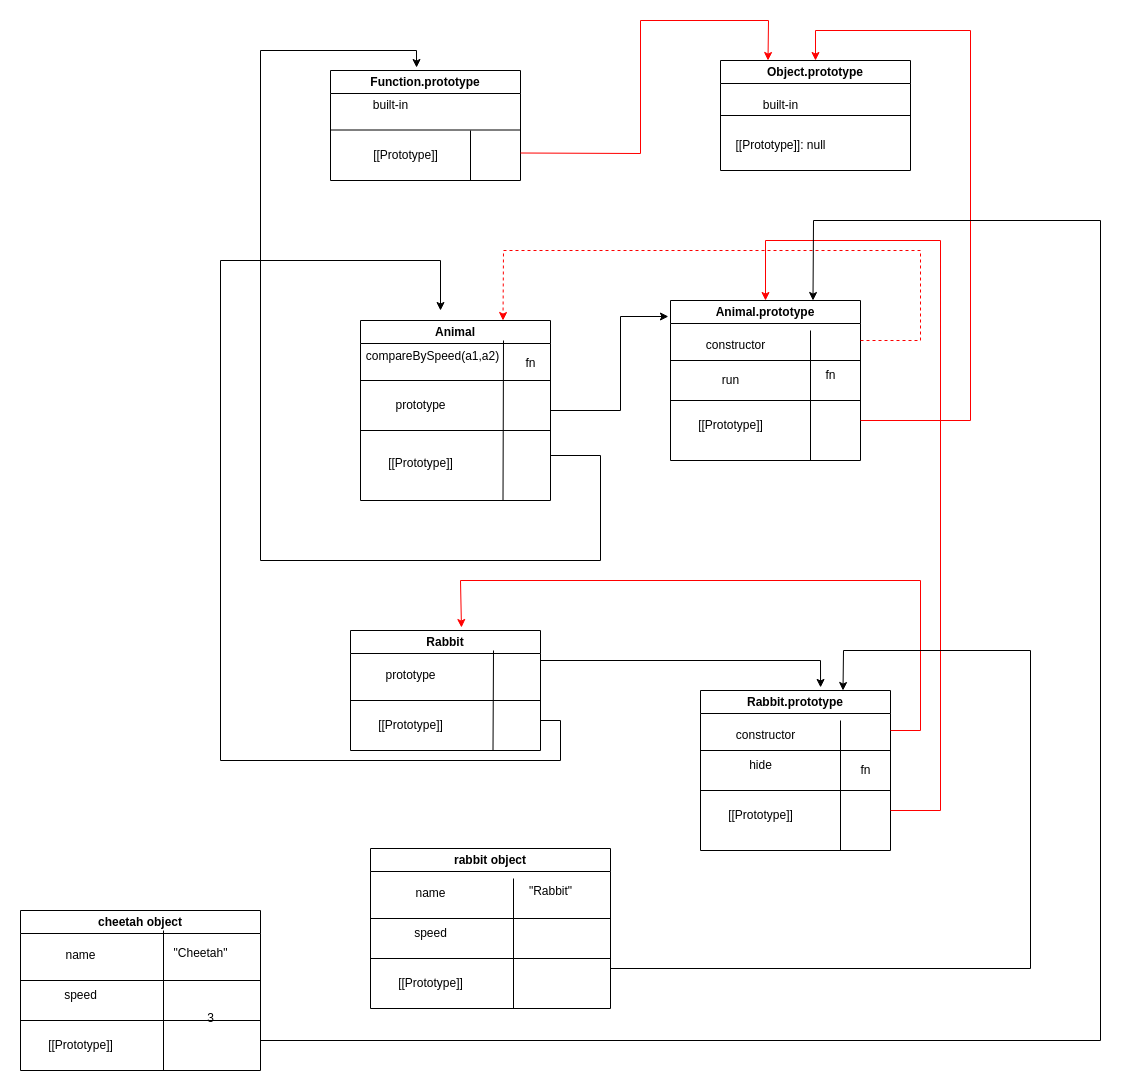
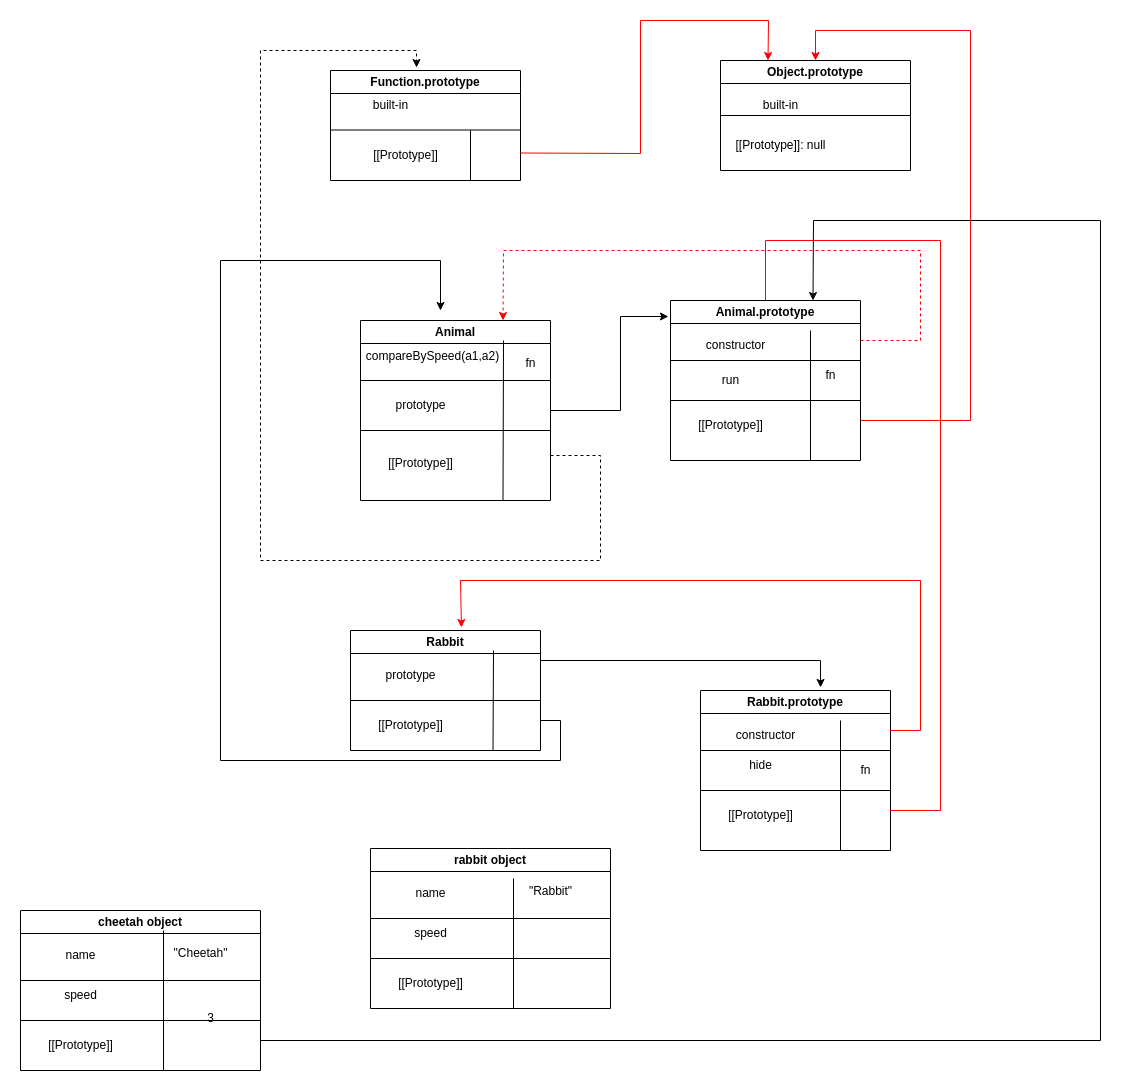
edge "Rabbit.prototype" -> "Animal.prototype": arrowhead classic -> none
edge "Animal" -> "Function.prototype": style solid -> dashed
edge "rabbit object" -> "Rabbit.prototype": removed
